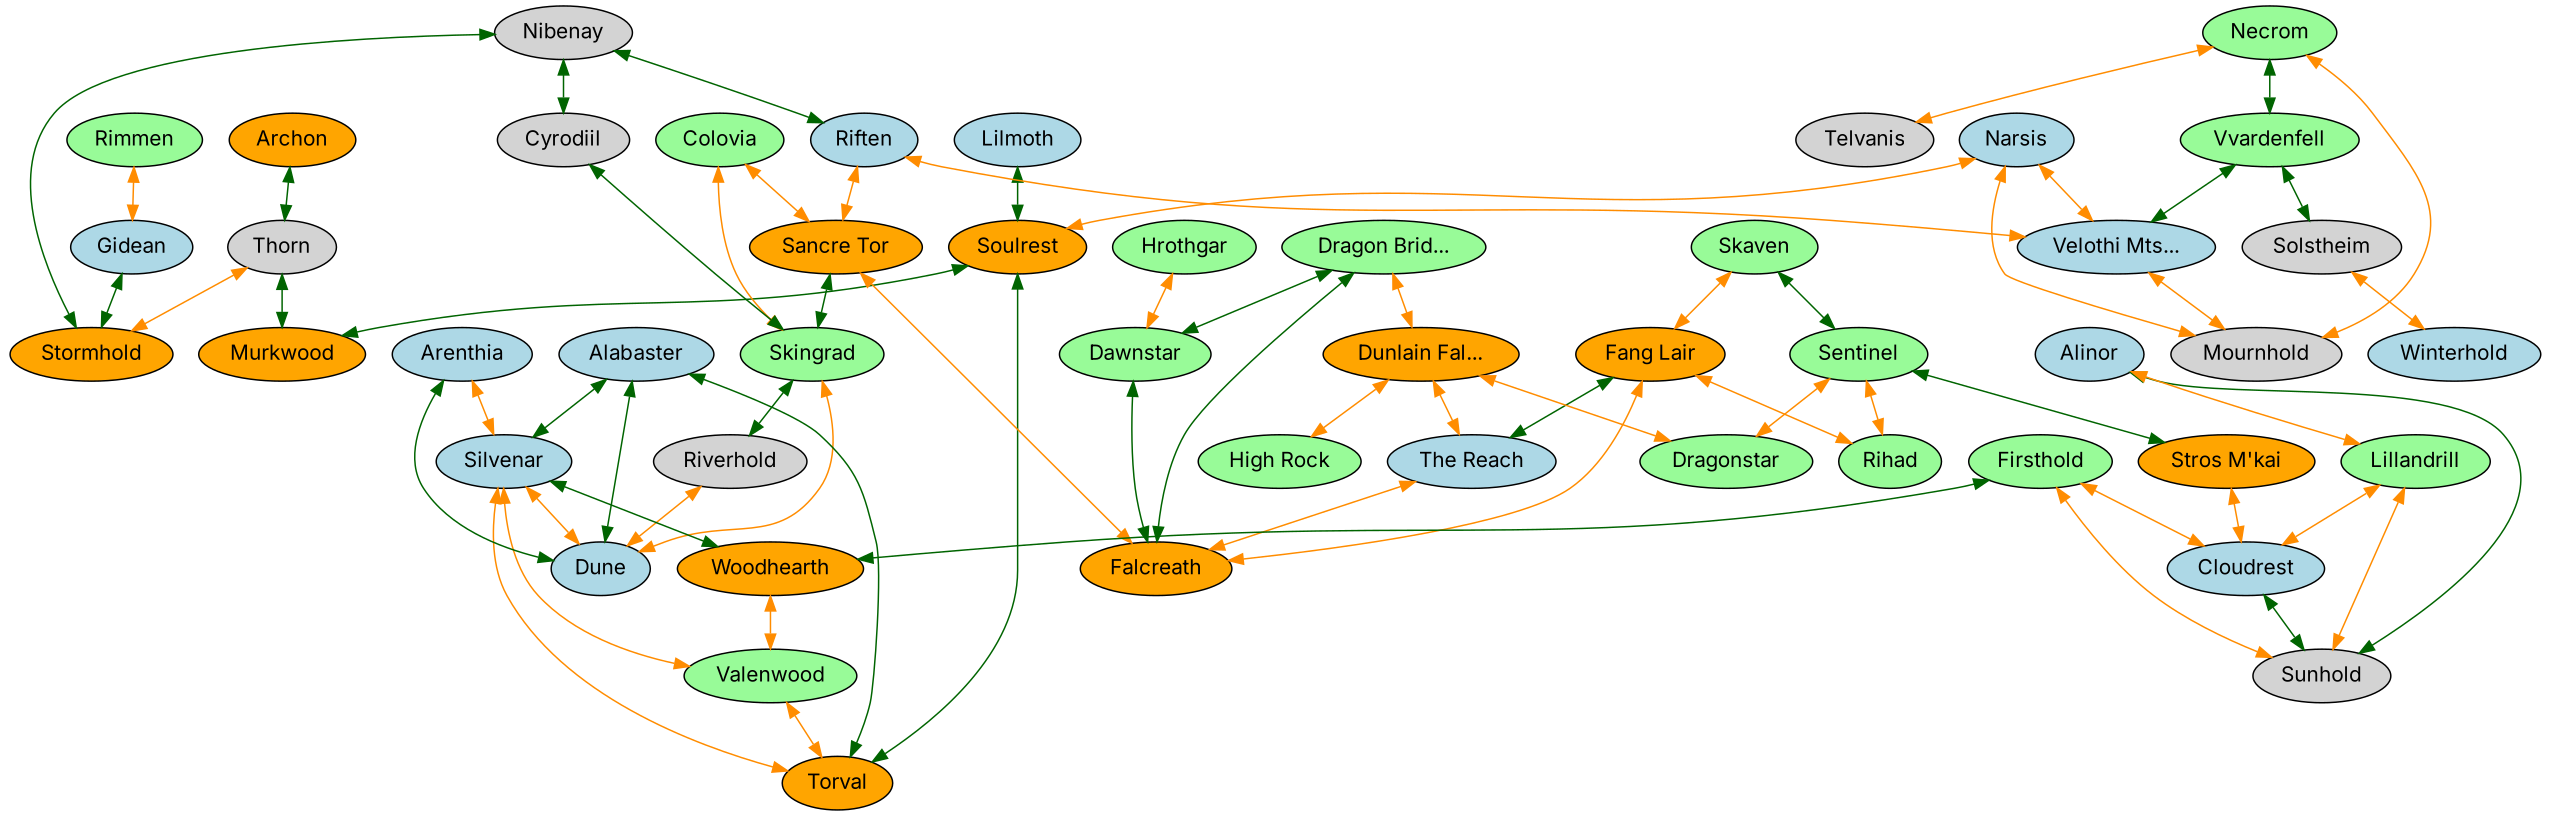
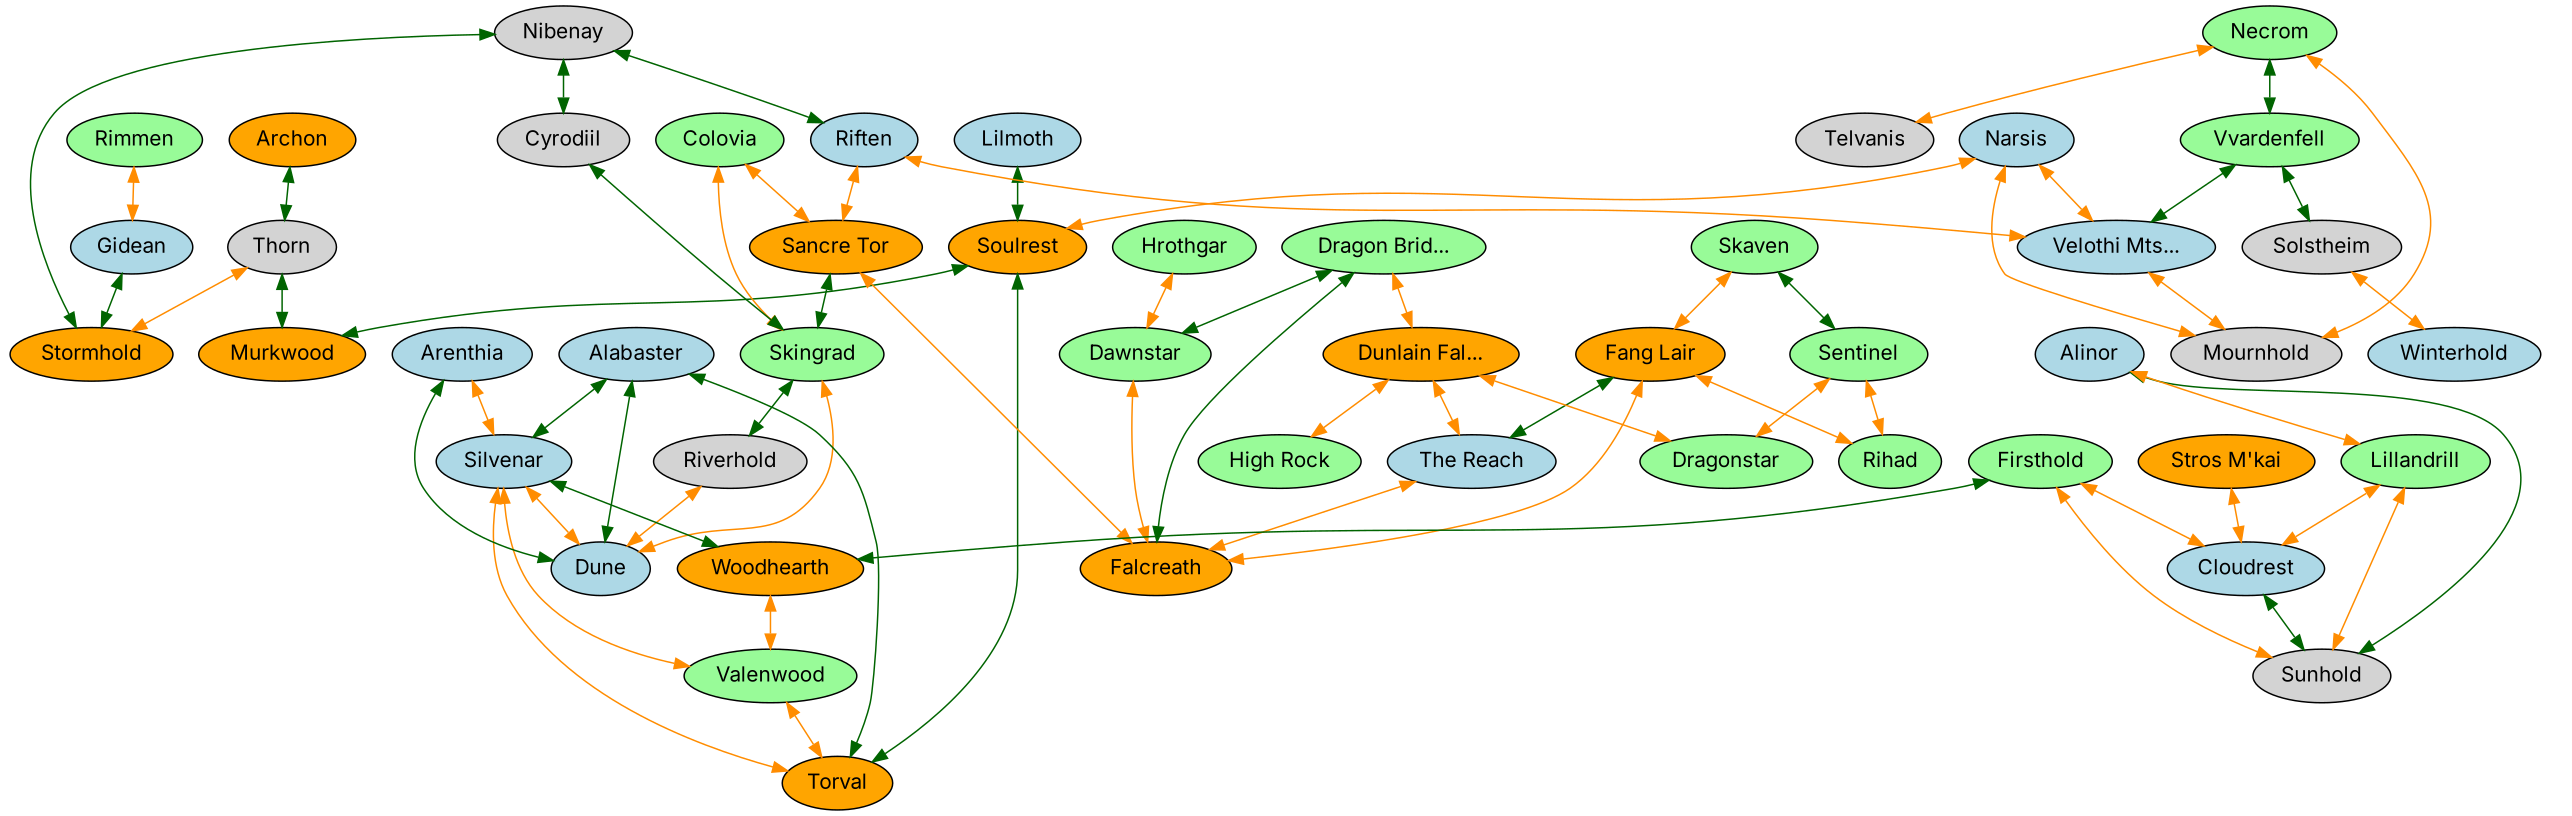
edge "Sentinel" -- "Stros M'kai": removed
edge "Dawnstar" -- "Falcreath": color darkgreen -> darkorange
